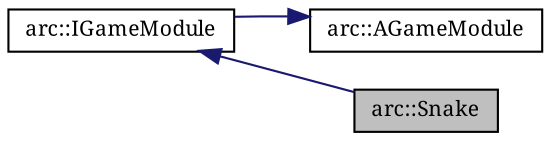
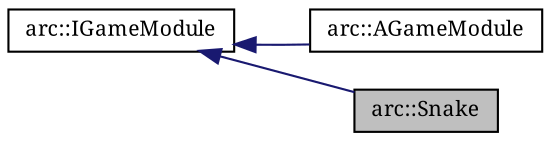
edge "arc::IGameModule" -> "arc::AGameModule": reversed
